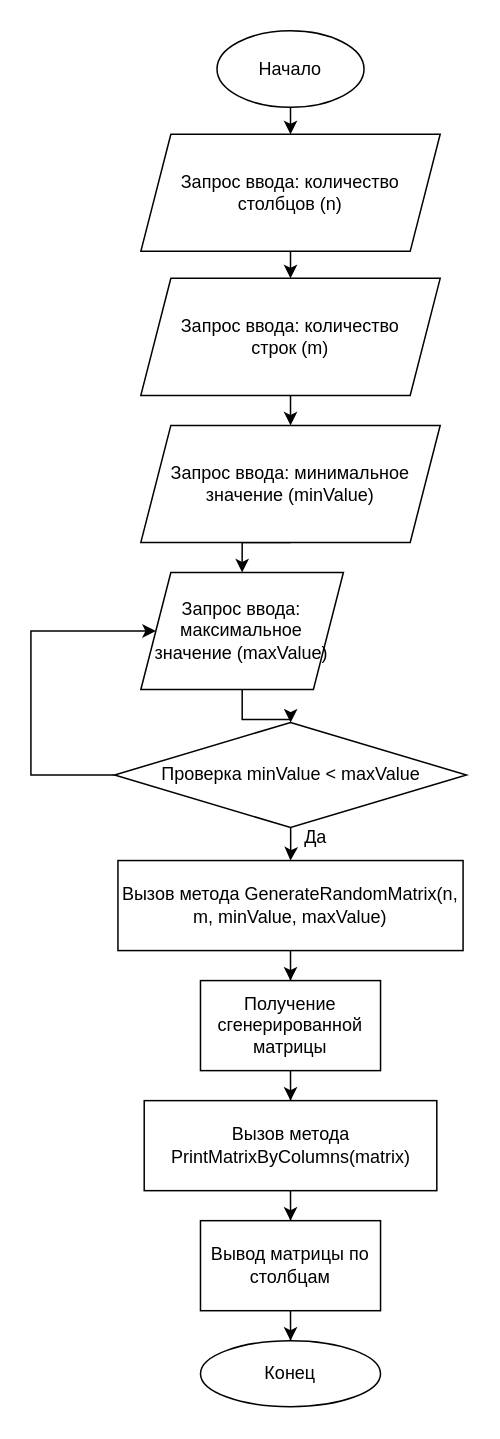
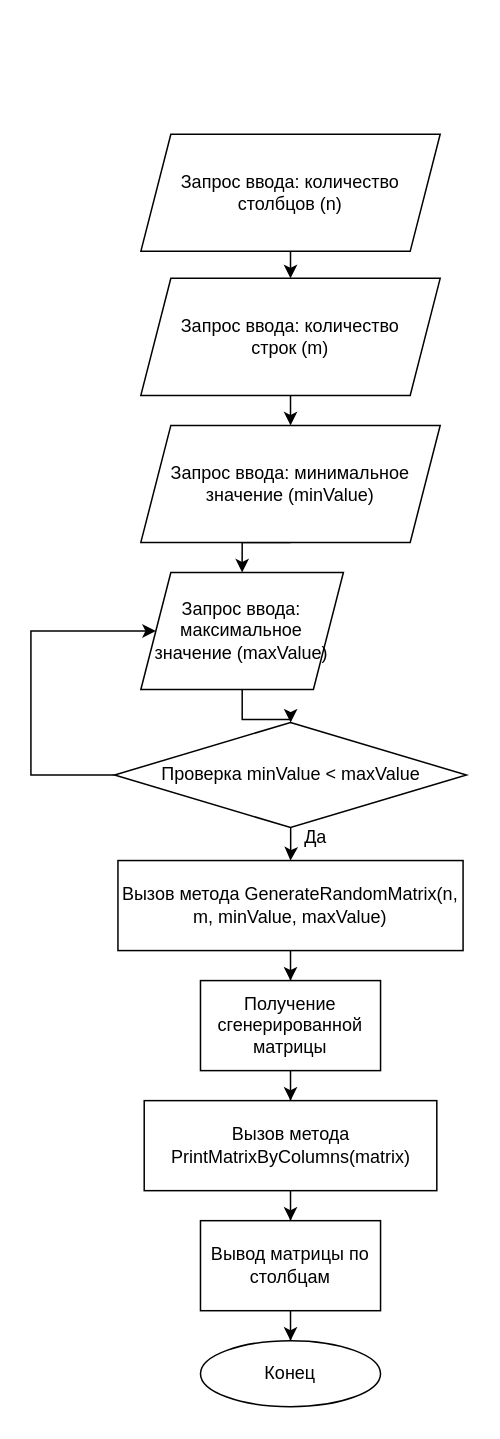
node "Начало": removed
edge "Начало" -> "Запрос ввода: количество столбцов (n)": removed
